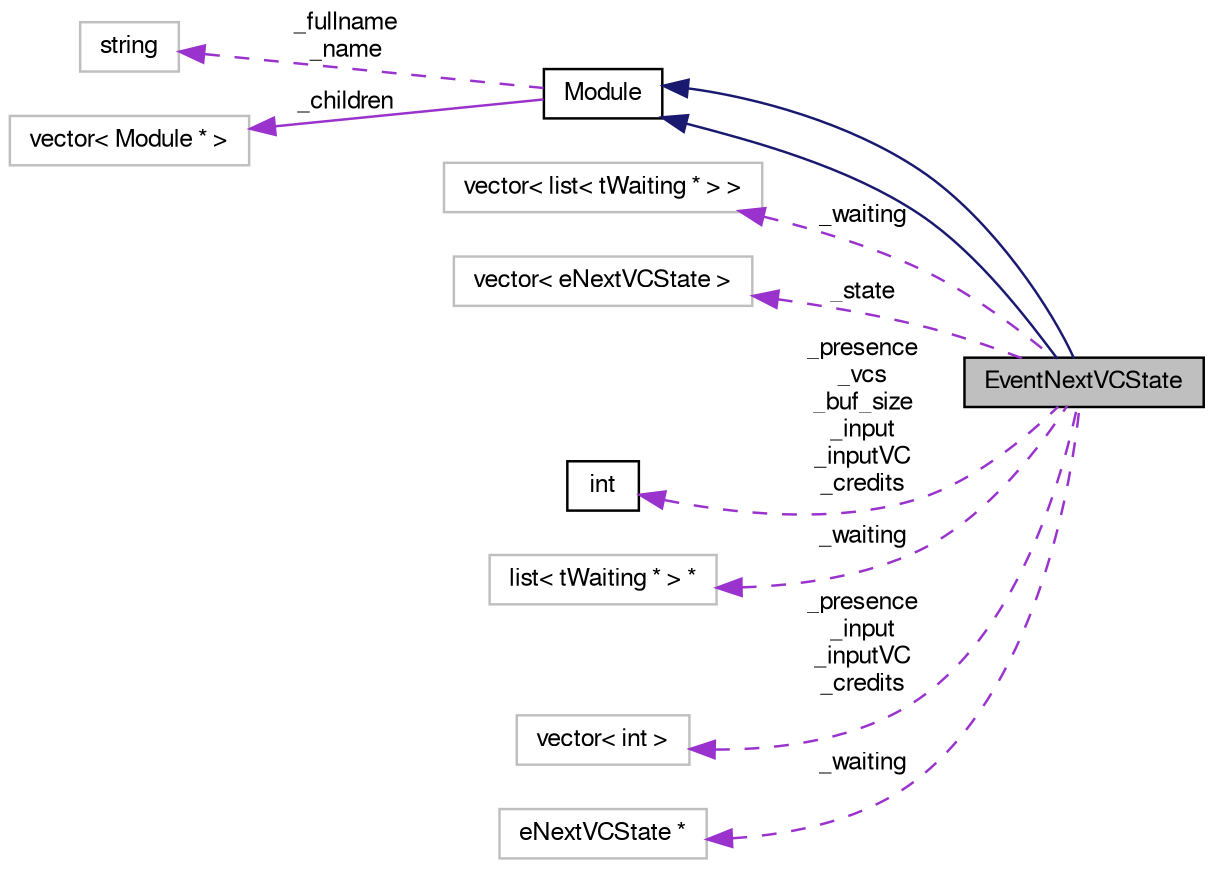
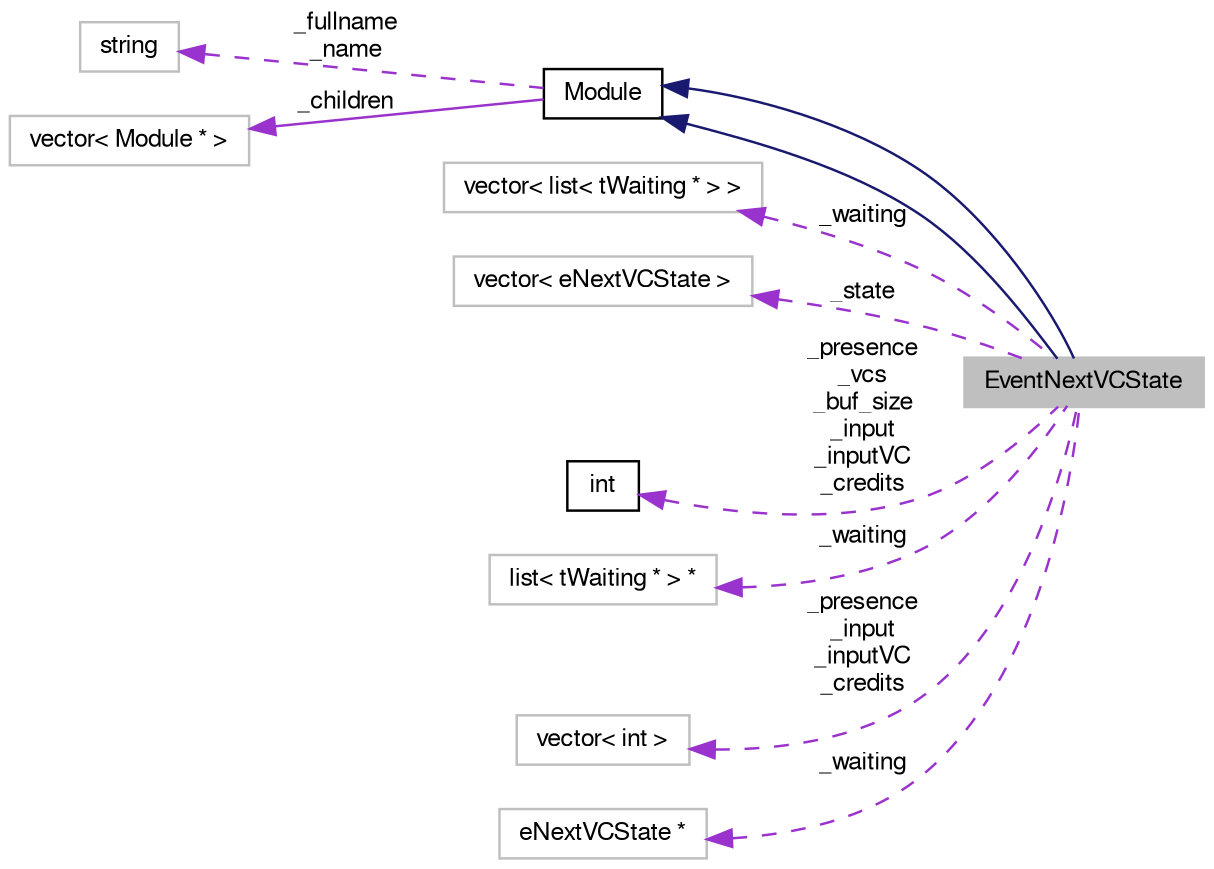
node "EventNextVCState": color black -> grey75
